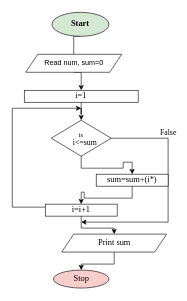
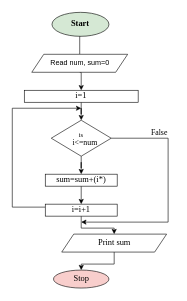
node "Read num, sum=0": moved (74, 63) -> (80, 63)
node "False": moved (168, 132) -> (159, 132)
node "is i<=sum": label "is i<=sum" -> "is i<=num"
node "sum=sum+(i*)": moved (132, 180) -> (81, 180)
